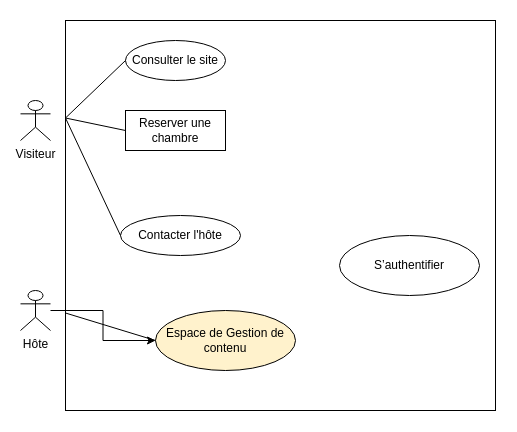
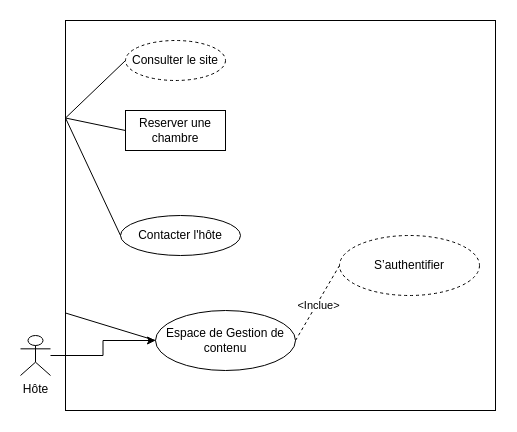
node "Consulter le site": style solid -> dashed
node "Visiteur": removed
node "S’authentifier": style solid -> dashed
edge "S’authentifier" -- "Espace de Gestion de contenu": added, label "<Inclue>"
node "Hôte": moved (36, 311) -> (36, 356)
node "Espace de Gestion de contenu": fillcolor #fff2cc -> #ffffff
